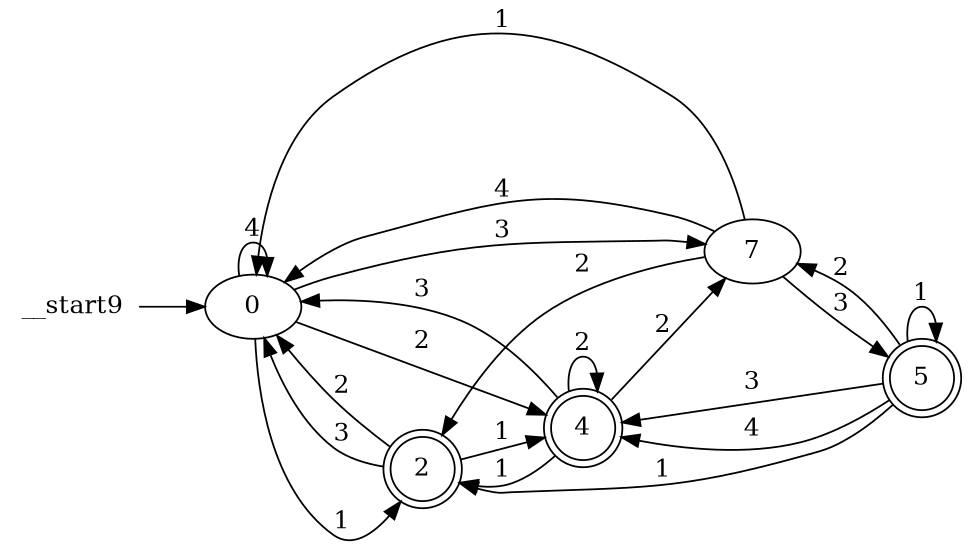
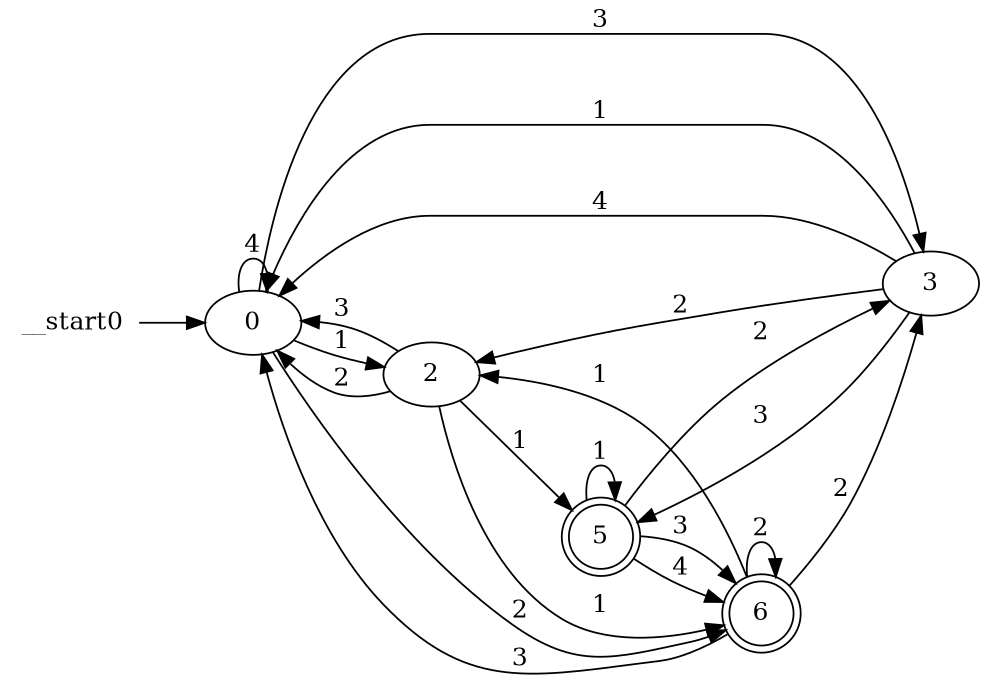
node "7": label "7" -> "3"
node "__start9": label "__start9" -> "__start0"
node "4": label "4" -> "6"
node "2": shape doublecircle -> ellipse
edge "5" -> "2": reversed
